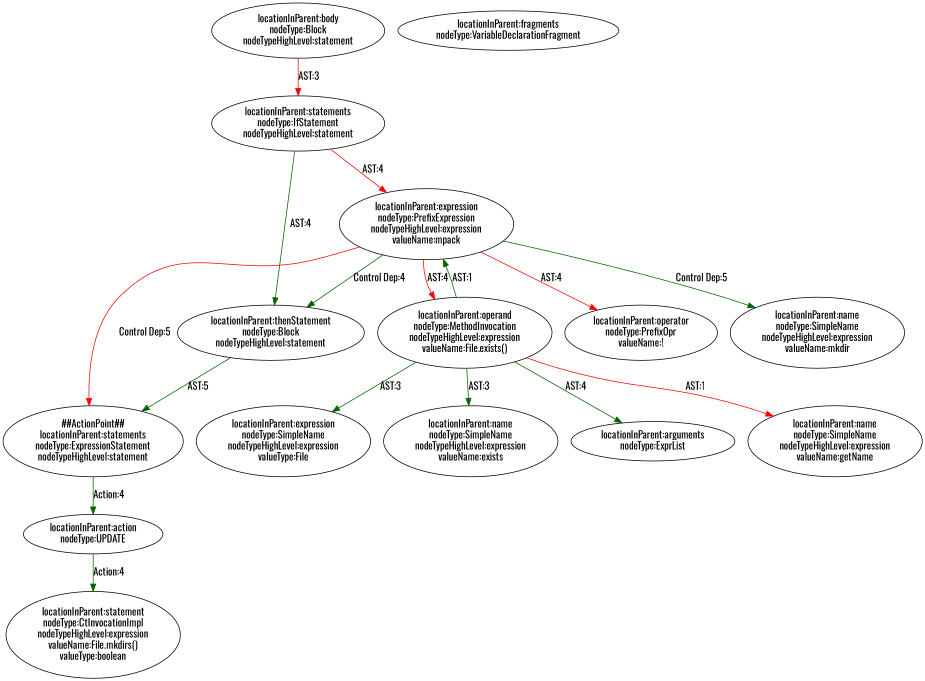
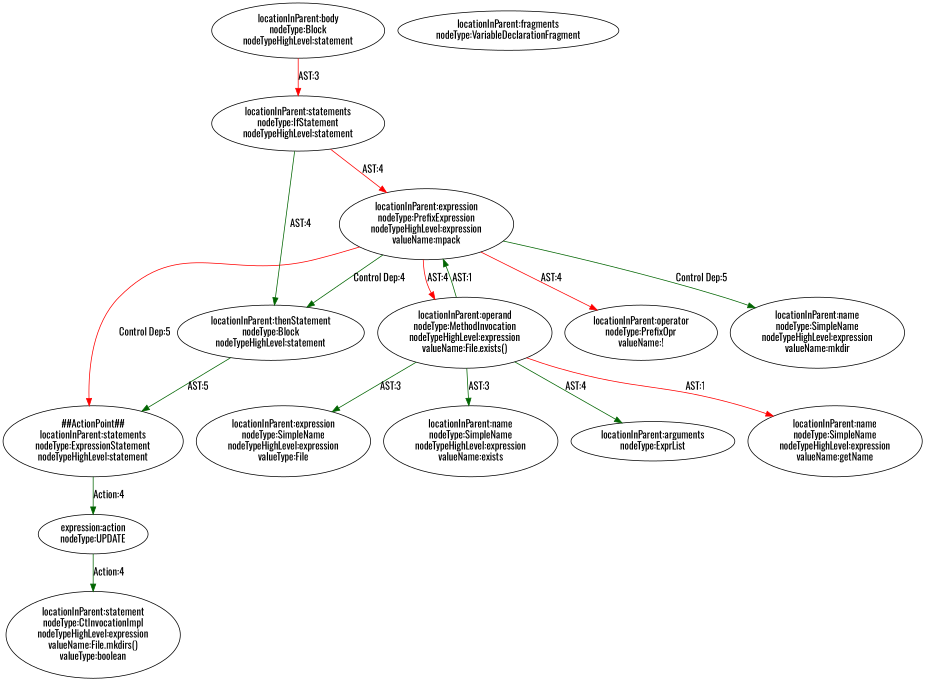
node "locationInParent:action nodeType:UPDATE": label "locationInParent:action nodeType:UPDATE" -> "expression:action nodeType:UPDATE"
